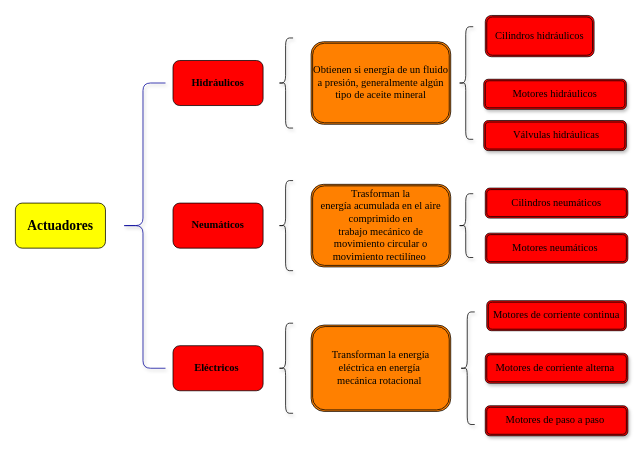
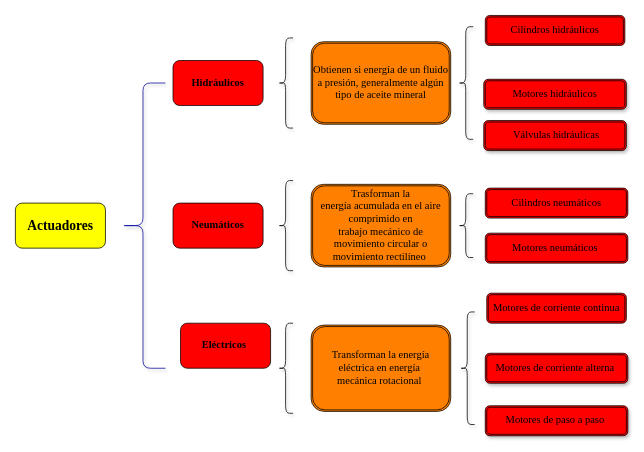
node "Cilindros hidráulicos": size 109x41 -> 140x30
node "Motores de corriente continua": moved (556, 315) -> (556, 308)
node "Eléctricos": moved (218, 368) -> (225, 345)
